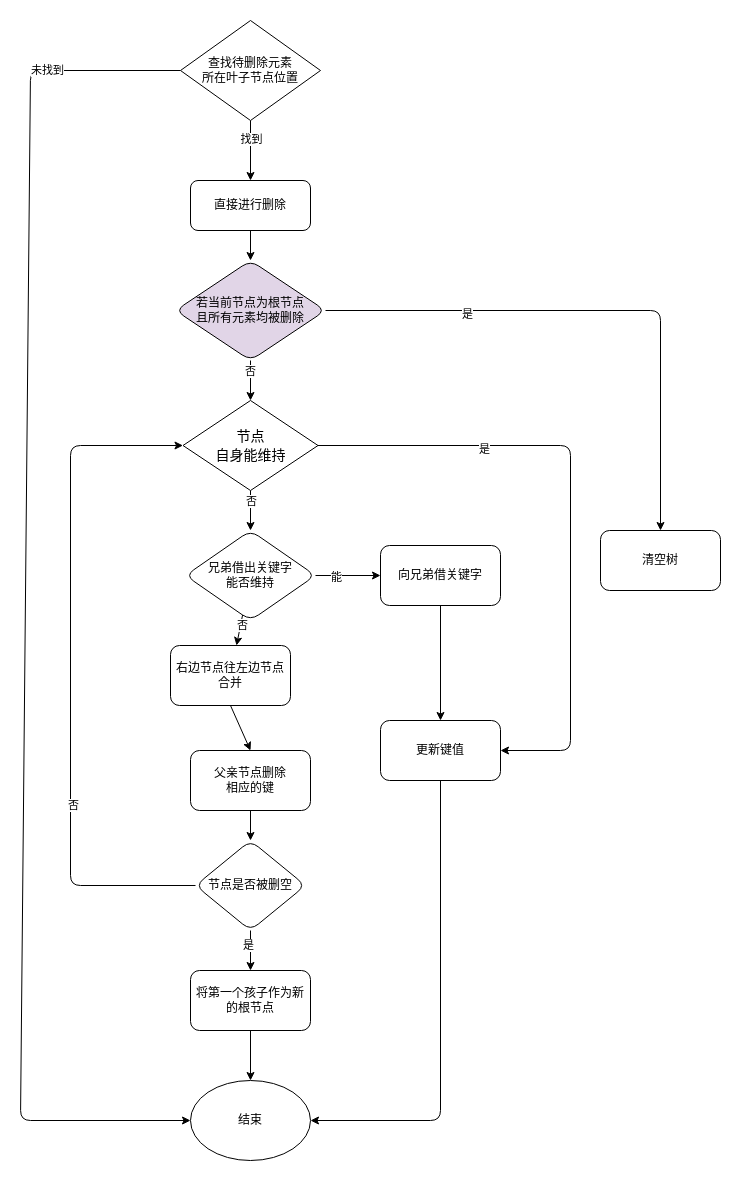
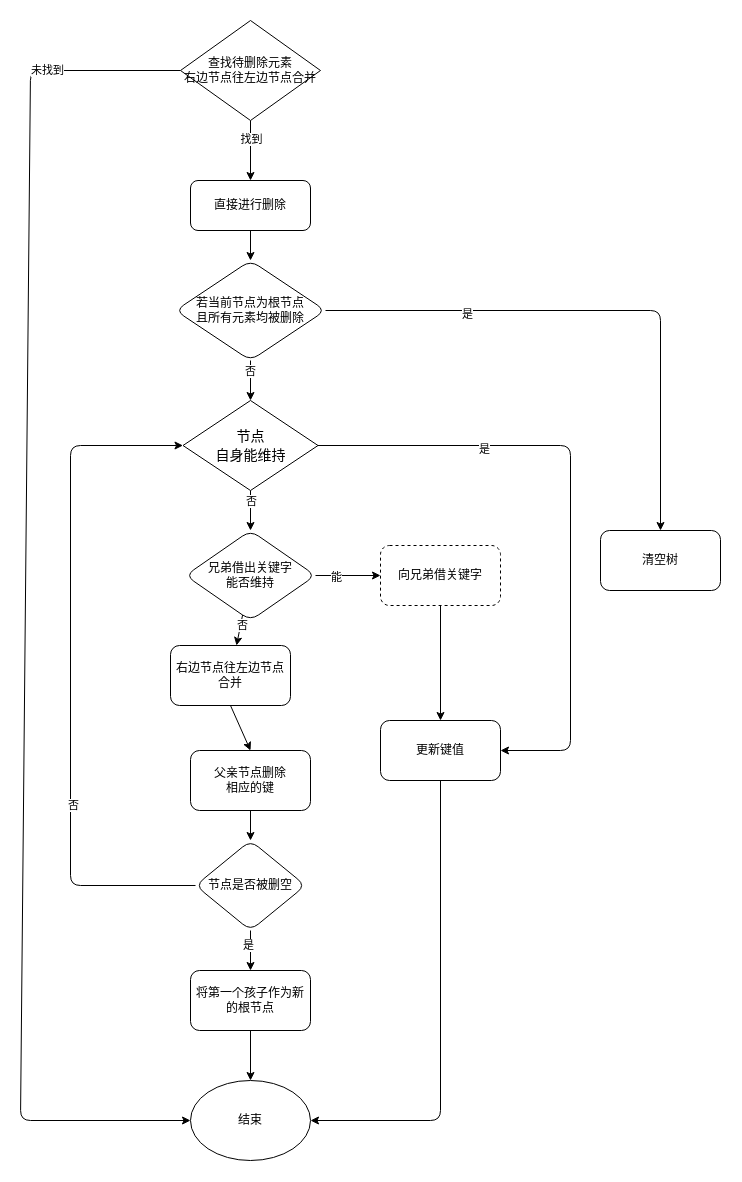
node "查找待删除元素 所在叶子节点位置": label "查找待删除元素 所在叶子节点位置" -> "查找待删除元素 右边节点往左边节点合并"
node "若当前节点为根节点 且所有元素均被删除": fillcolor #e1d5e7 -> #ffffff
node "向兄弟借关键字": style solid -> dashed
